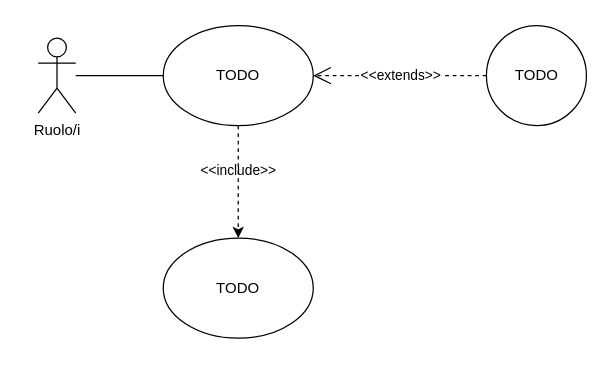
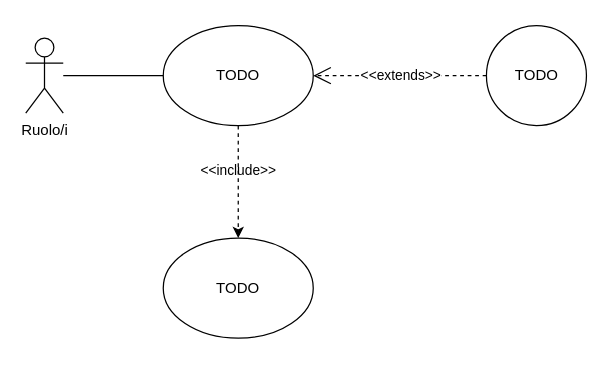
node "Ruolo/i": moved (57, 76) -> (44, 76)
